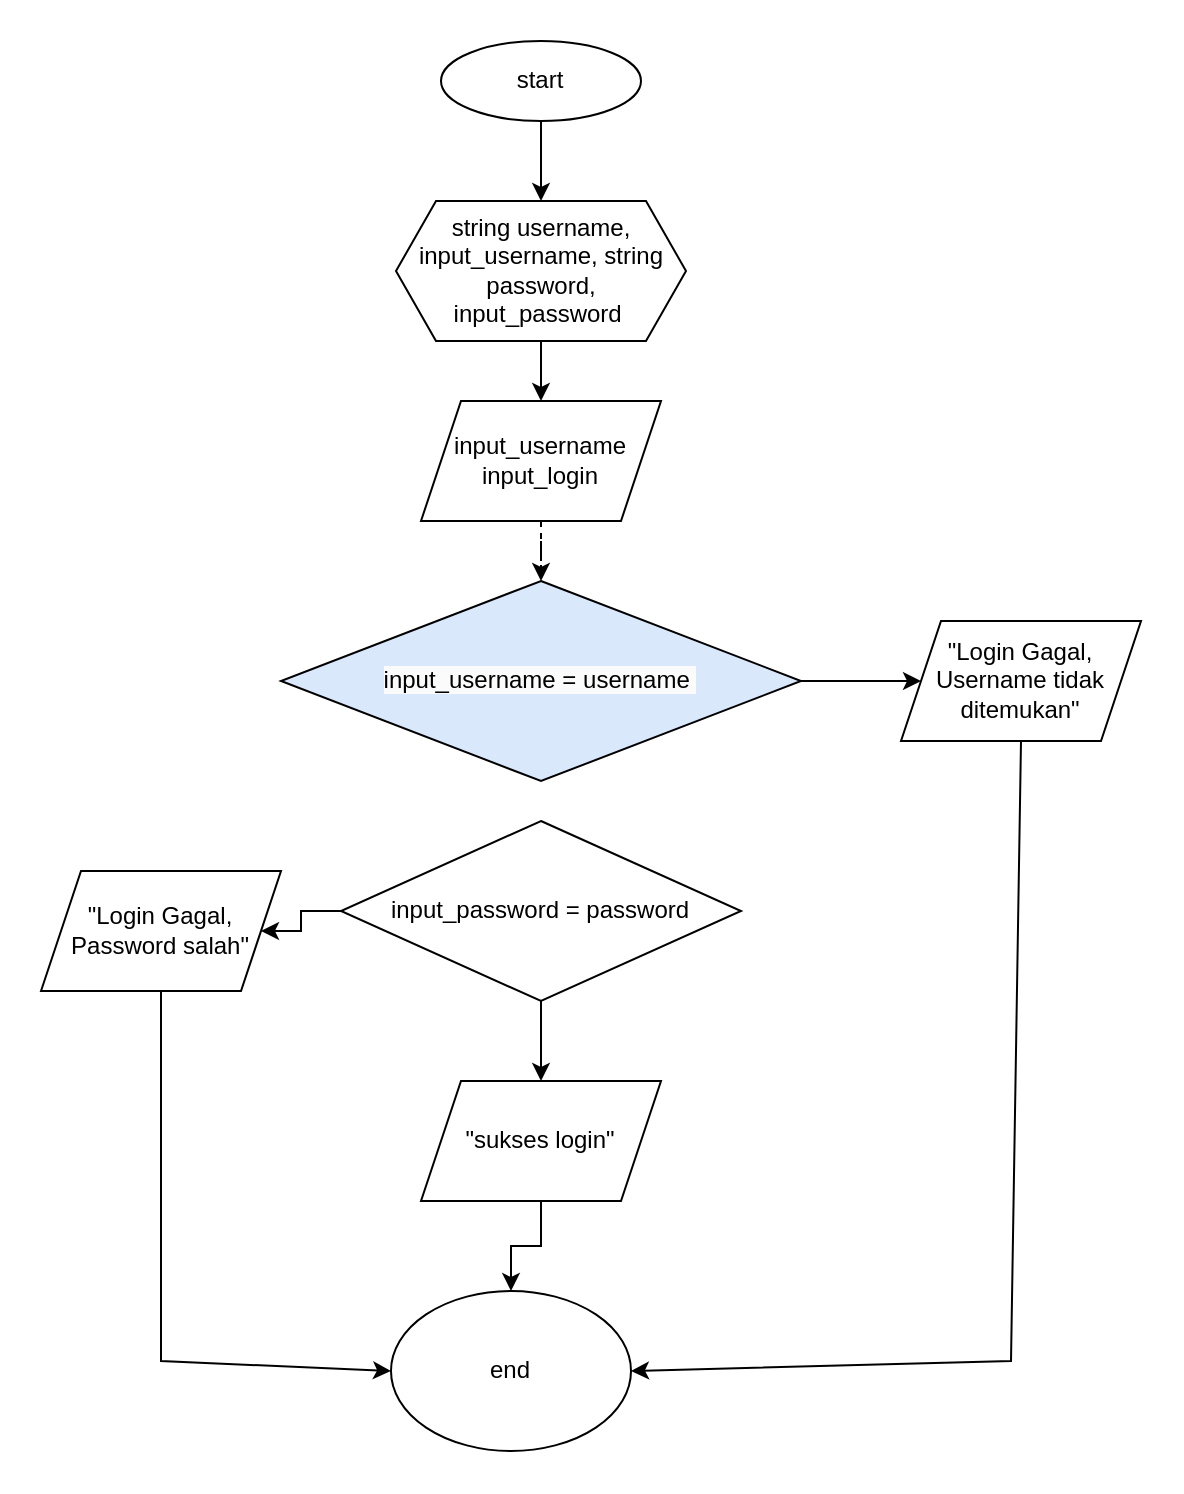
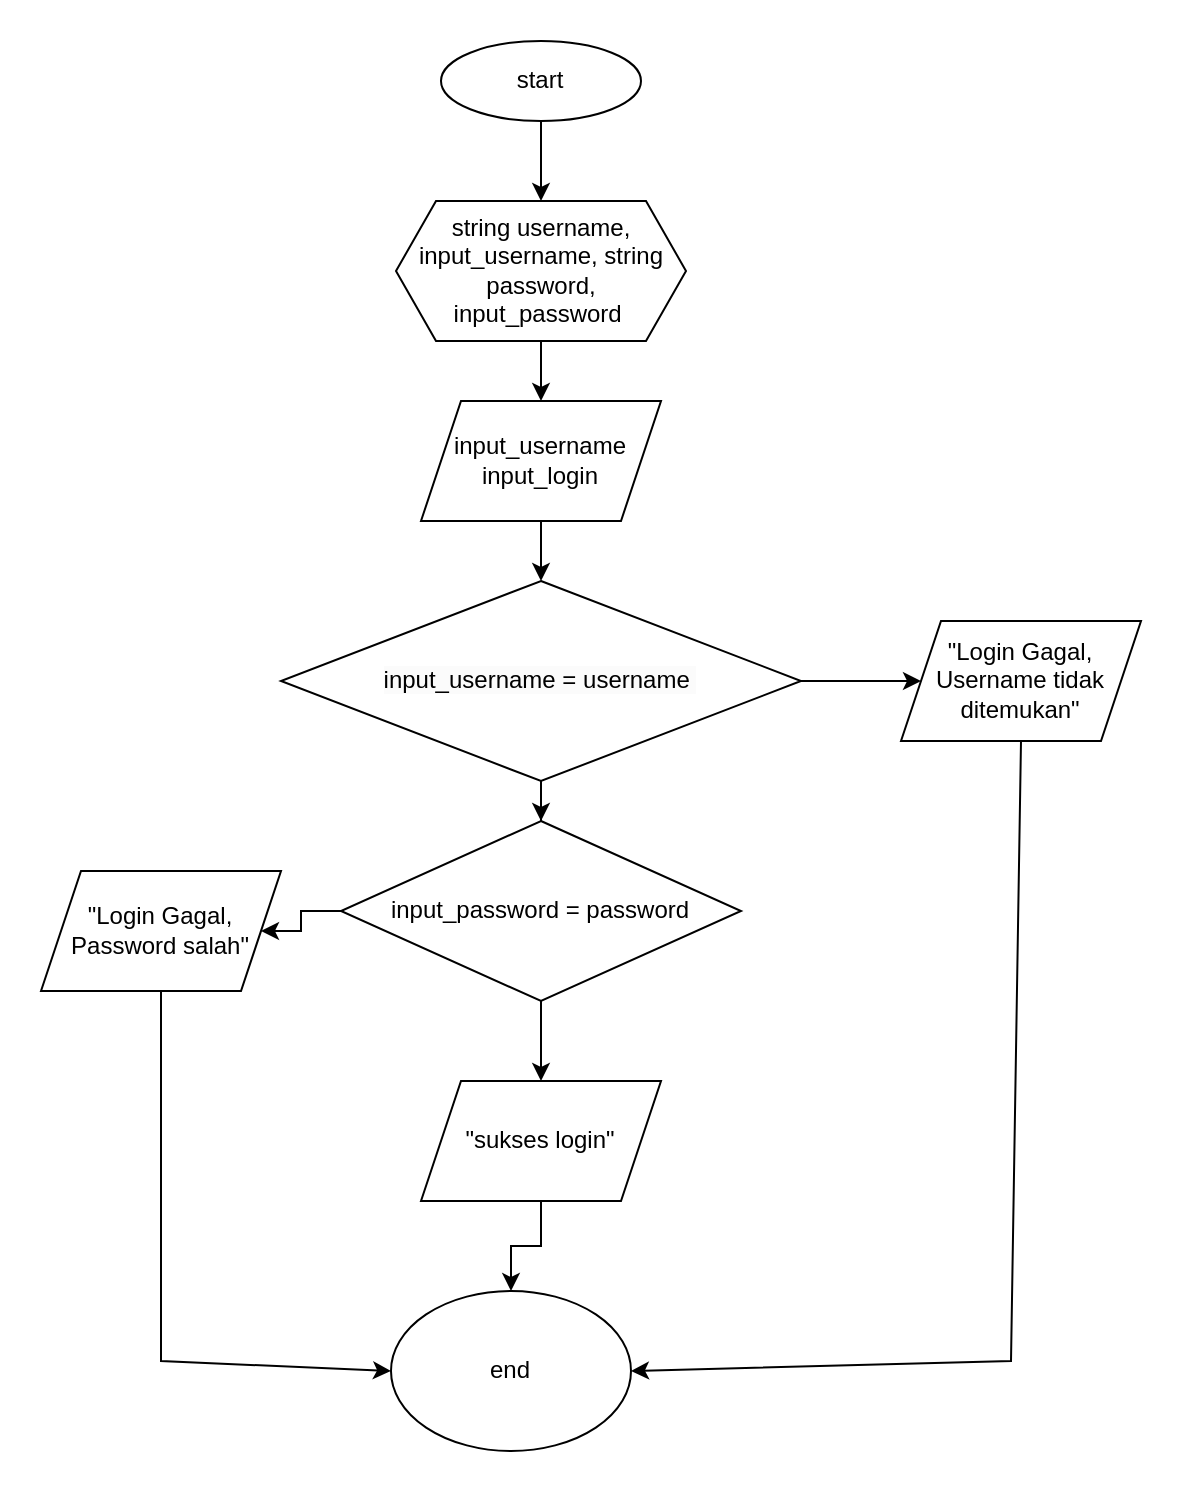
edge "input_username input_login" -> "input_username = username": style dashed -> solid
node "input_username = username": fillcolor #dae8fc -> #ffffff
edge "input_username = username" -> "input_password = password": added
